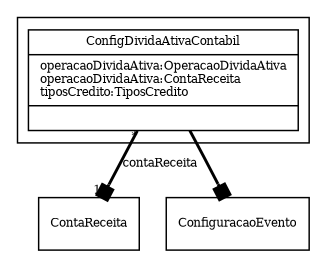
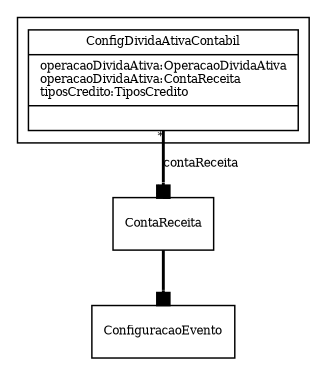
edge "ConfigDividaAtivaContabil" -> "ConfiguracaoEvento": now "ContaReceita" -> "ConfiguracaoEvento"
